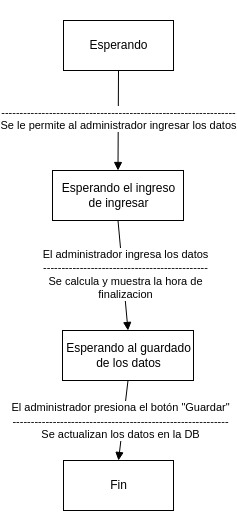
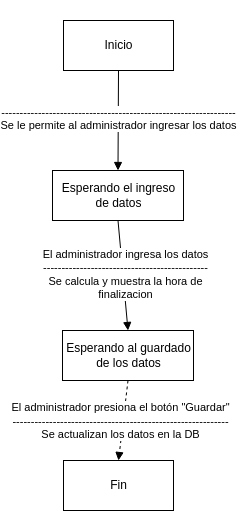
node "Esperando": label "Esperando" -> "Inicio"
node "Esperando el ingreso de ingresar": label "Esperando el ingreso de ingresar" -> "Esperando el ingreso de datos"
edge "Esperando al guardado de los datos" -> "Fin": style solid -> dashed
